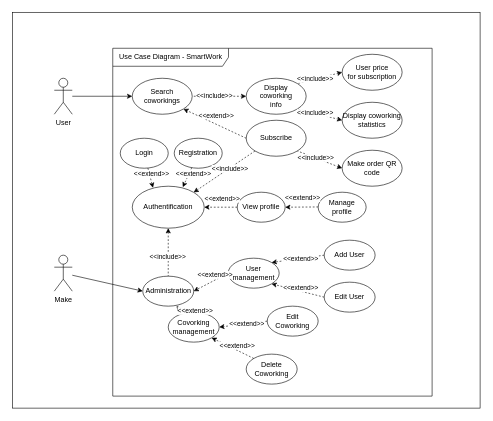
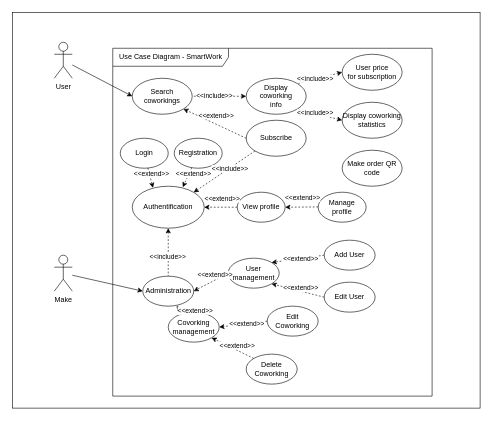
node "User": moved (63, 96) -> (63, 60)
edge "Subscribe" -> "Make order QR code": removed, label "<<include>>"
